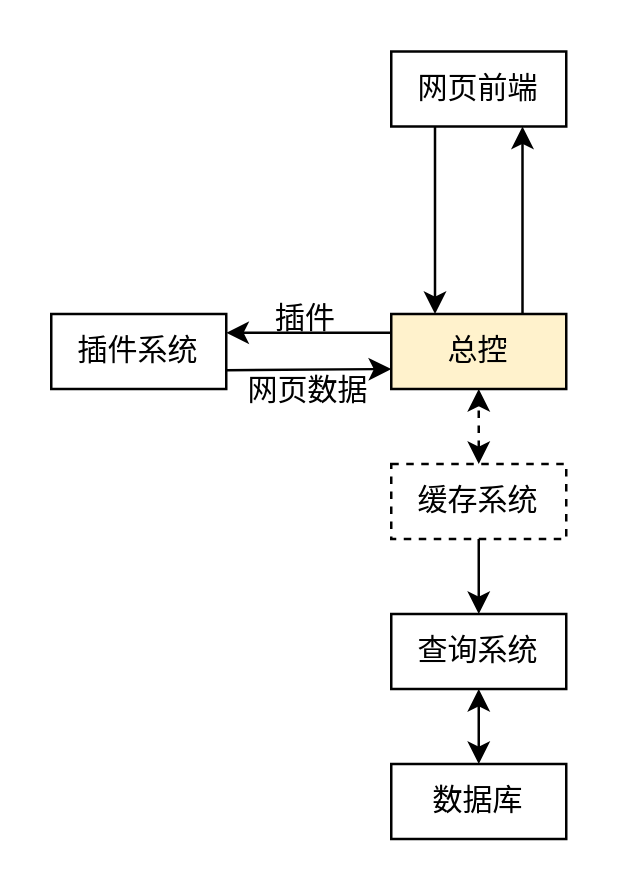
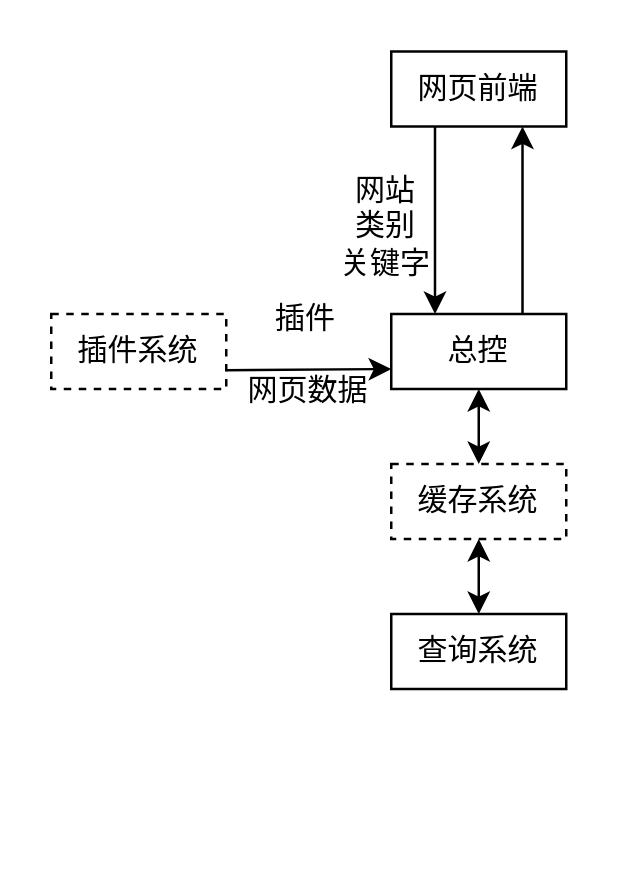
node "网站 类别 关键字": added
edge "总控" -> "插件系统": removed
node "插件系统": style solid -> dashed
node "总控": fillcolor #fff2cc -> #ffffff
edge "总控" -- "缓存系统": style dashed -> solid
edge "缓存系统" -> "查询系统": arrowhead none -> classic
edge "查询系统" -- "数据库": removed
node "数据库": removed
